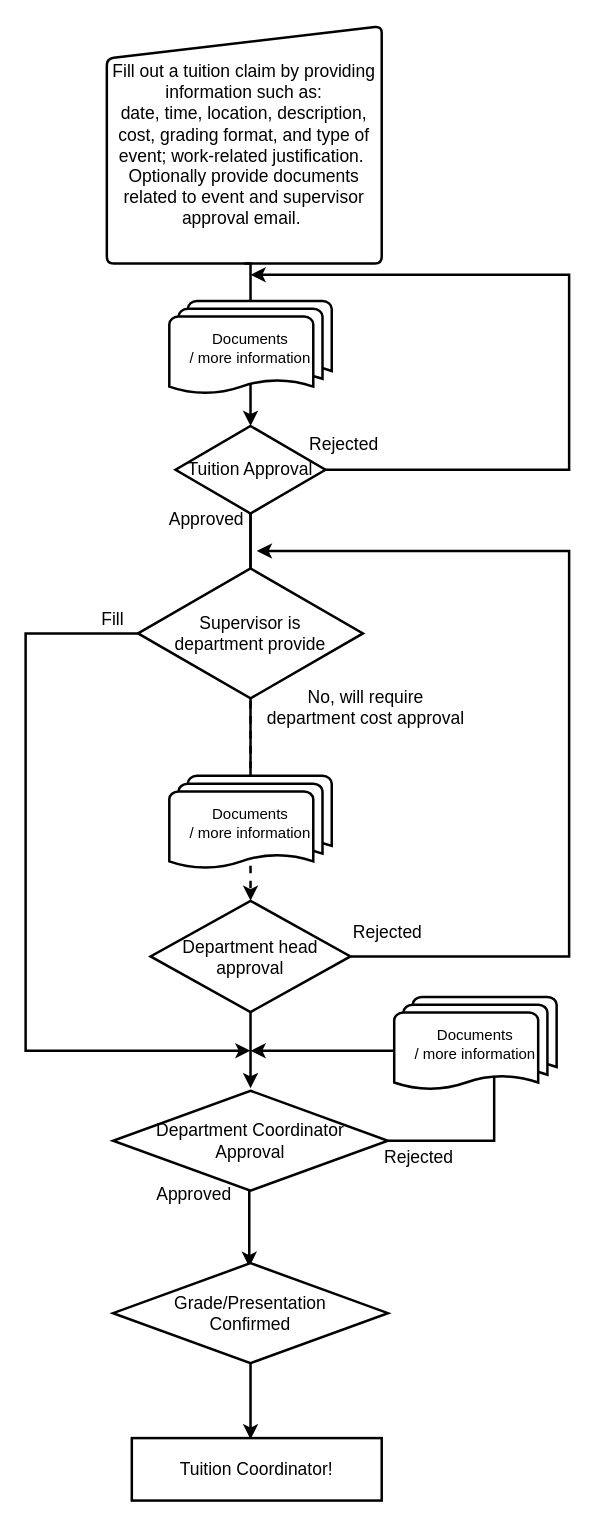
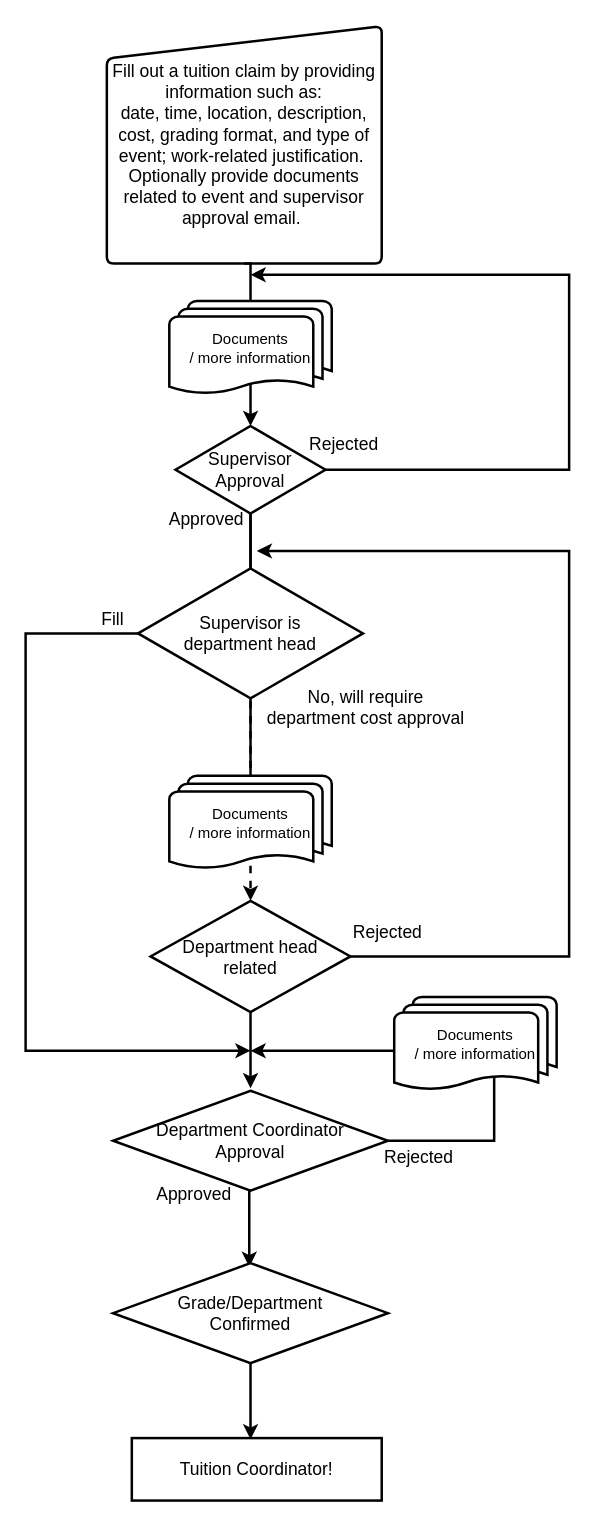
node "Tuition Approval": label "Tuition Approval" -> "Supervisor Approval"
node "Supervisor is department provide": label "Supervisor is department provide" -> "Supervisor is department head"
node "Department head approval": label "Department head approval" -> "Department head related"
node "Grade/Presentation Confirmed": label "Grade/Presentation Confirmed" -> "Grade/Department Confirmed"
